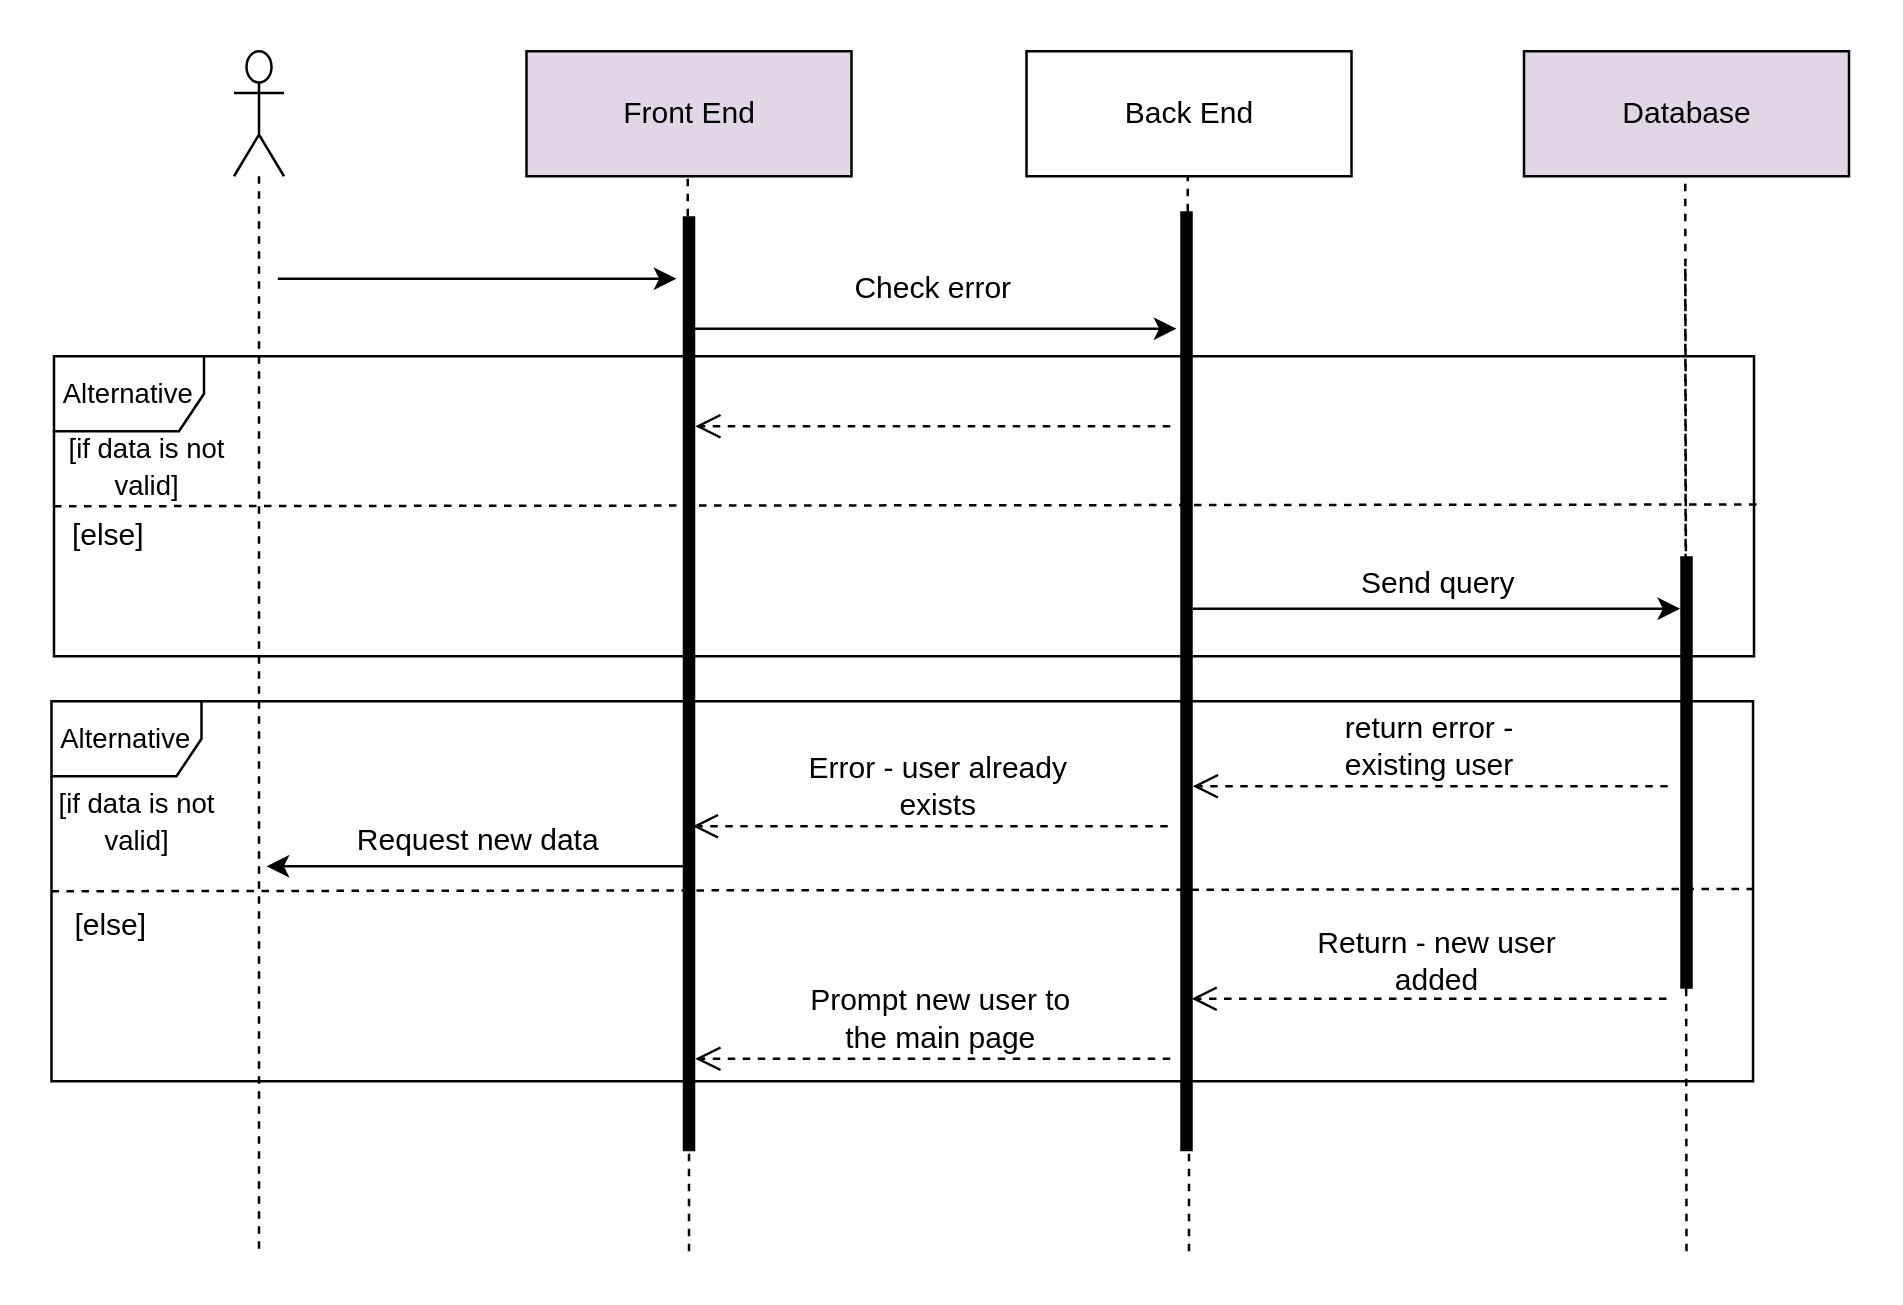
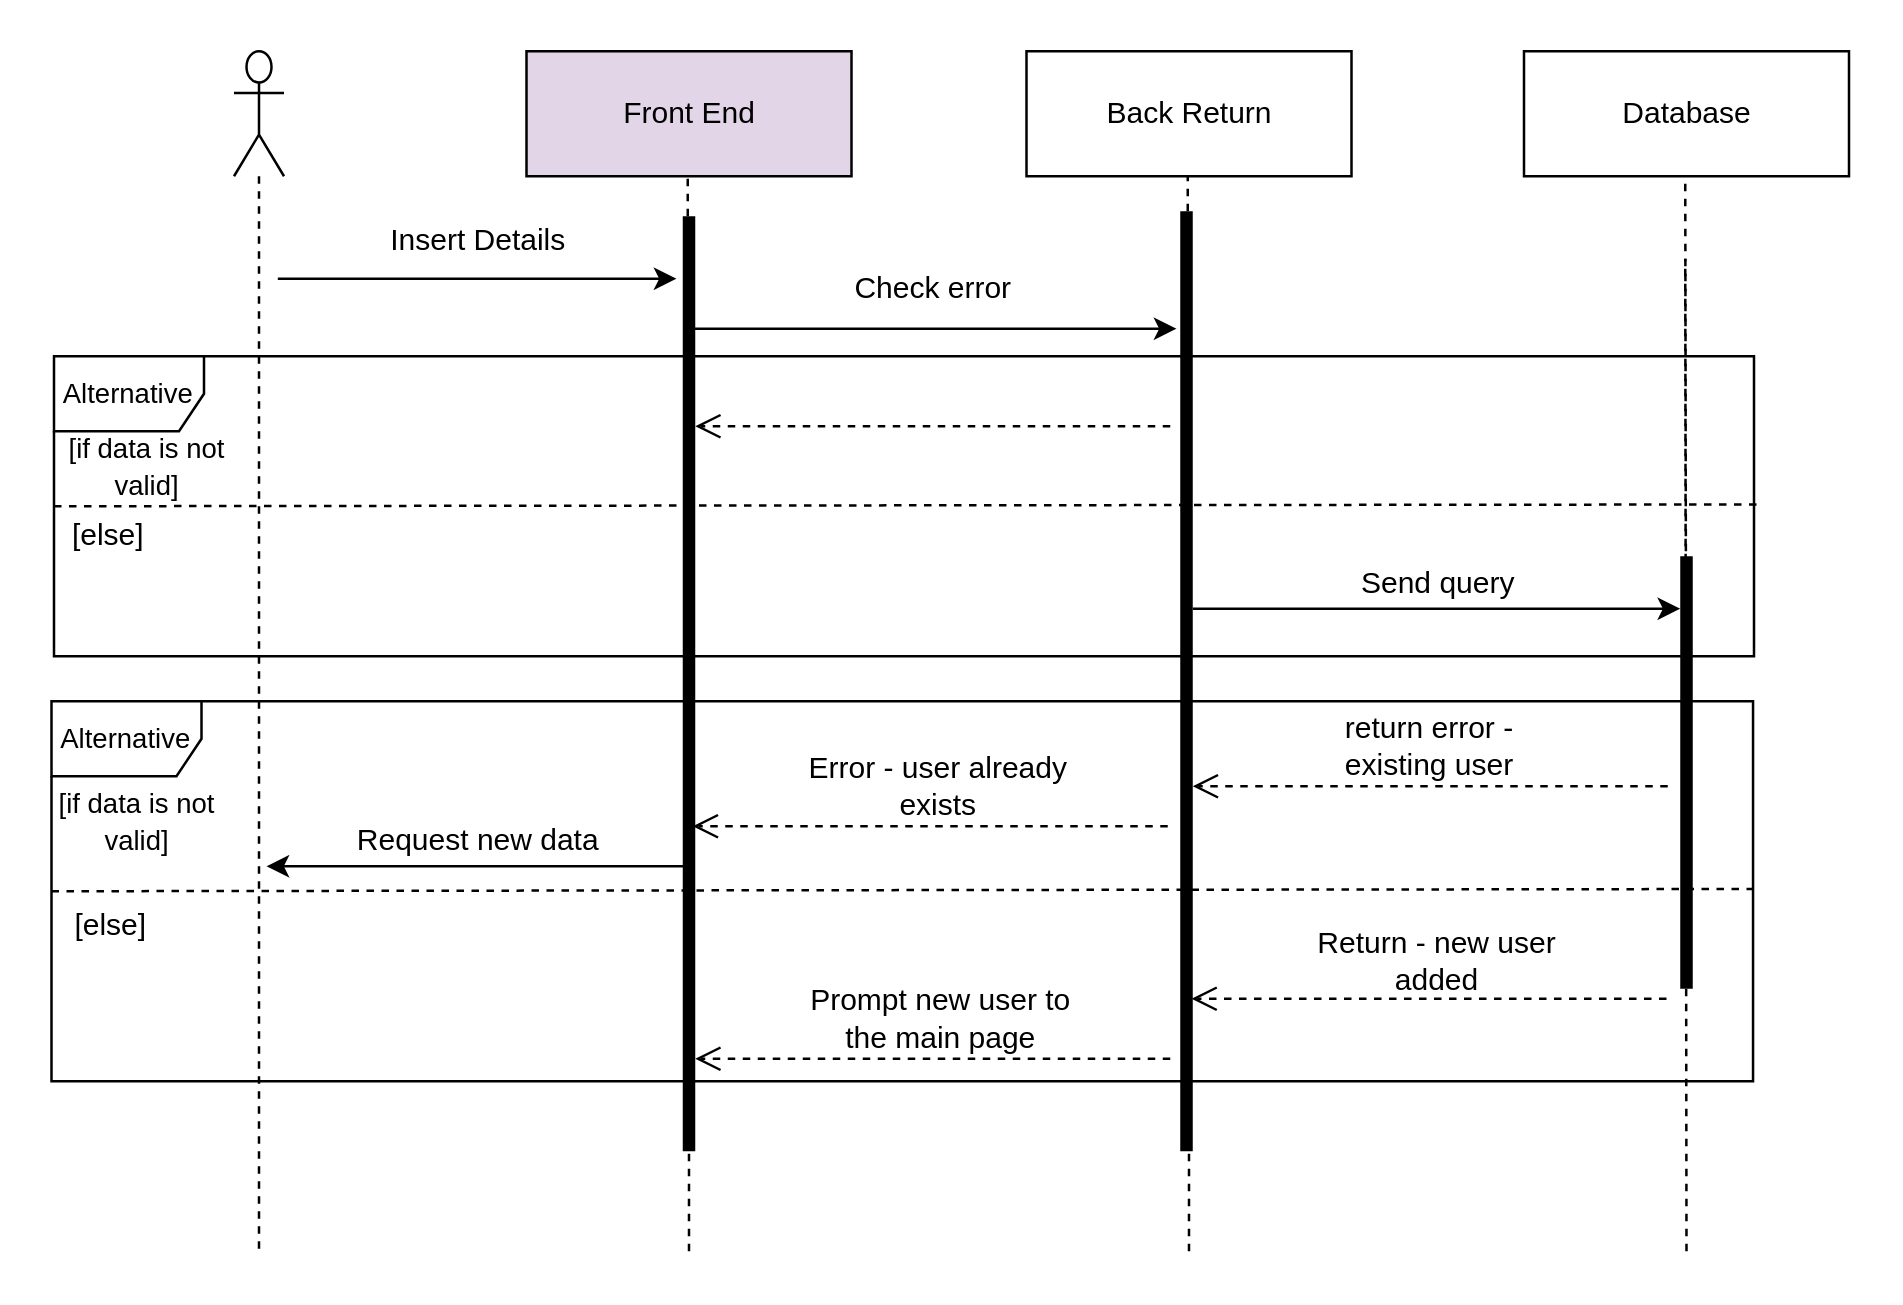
node "Back End": label "Back End" -> "Back Return"
node "Database": fillcolor #e1d5e7 -> #ffffff
node "Insert Details": added
